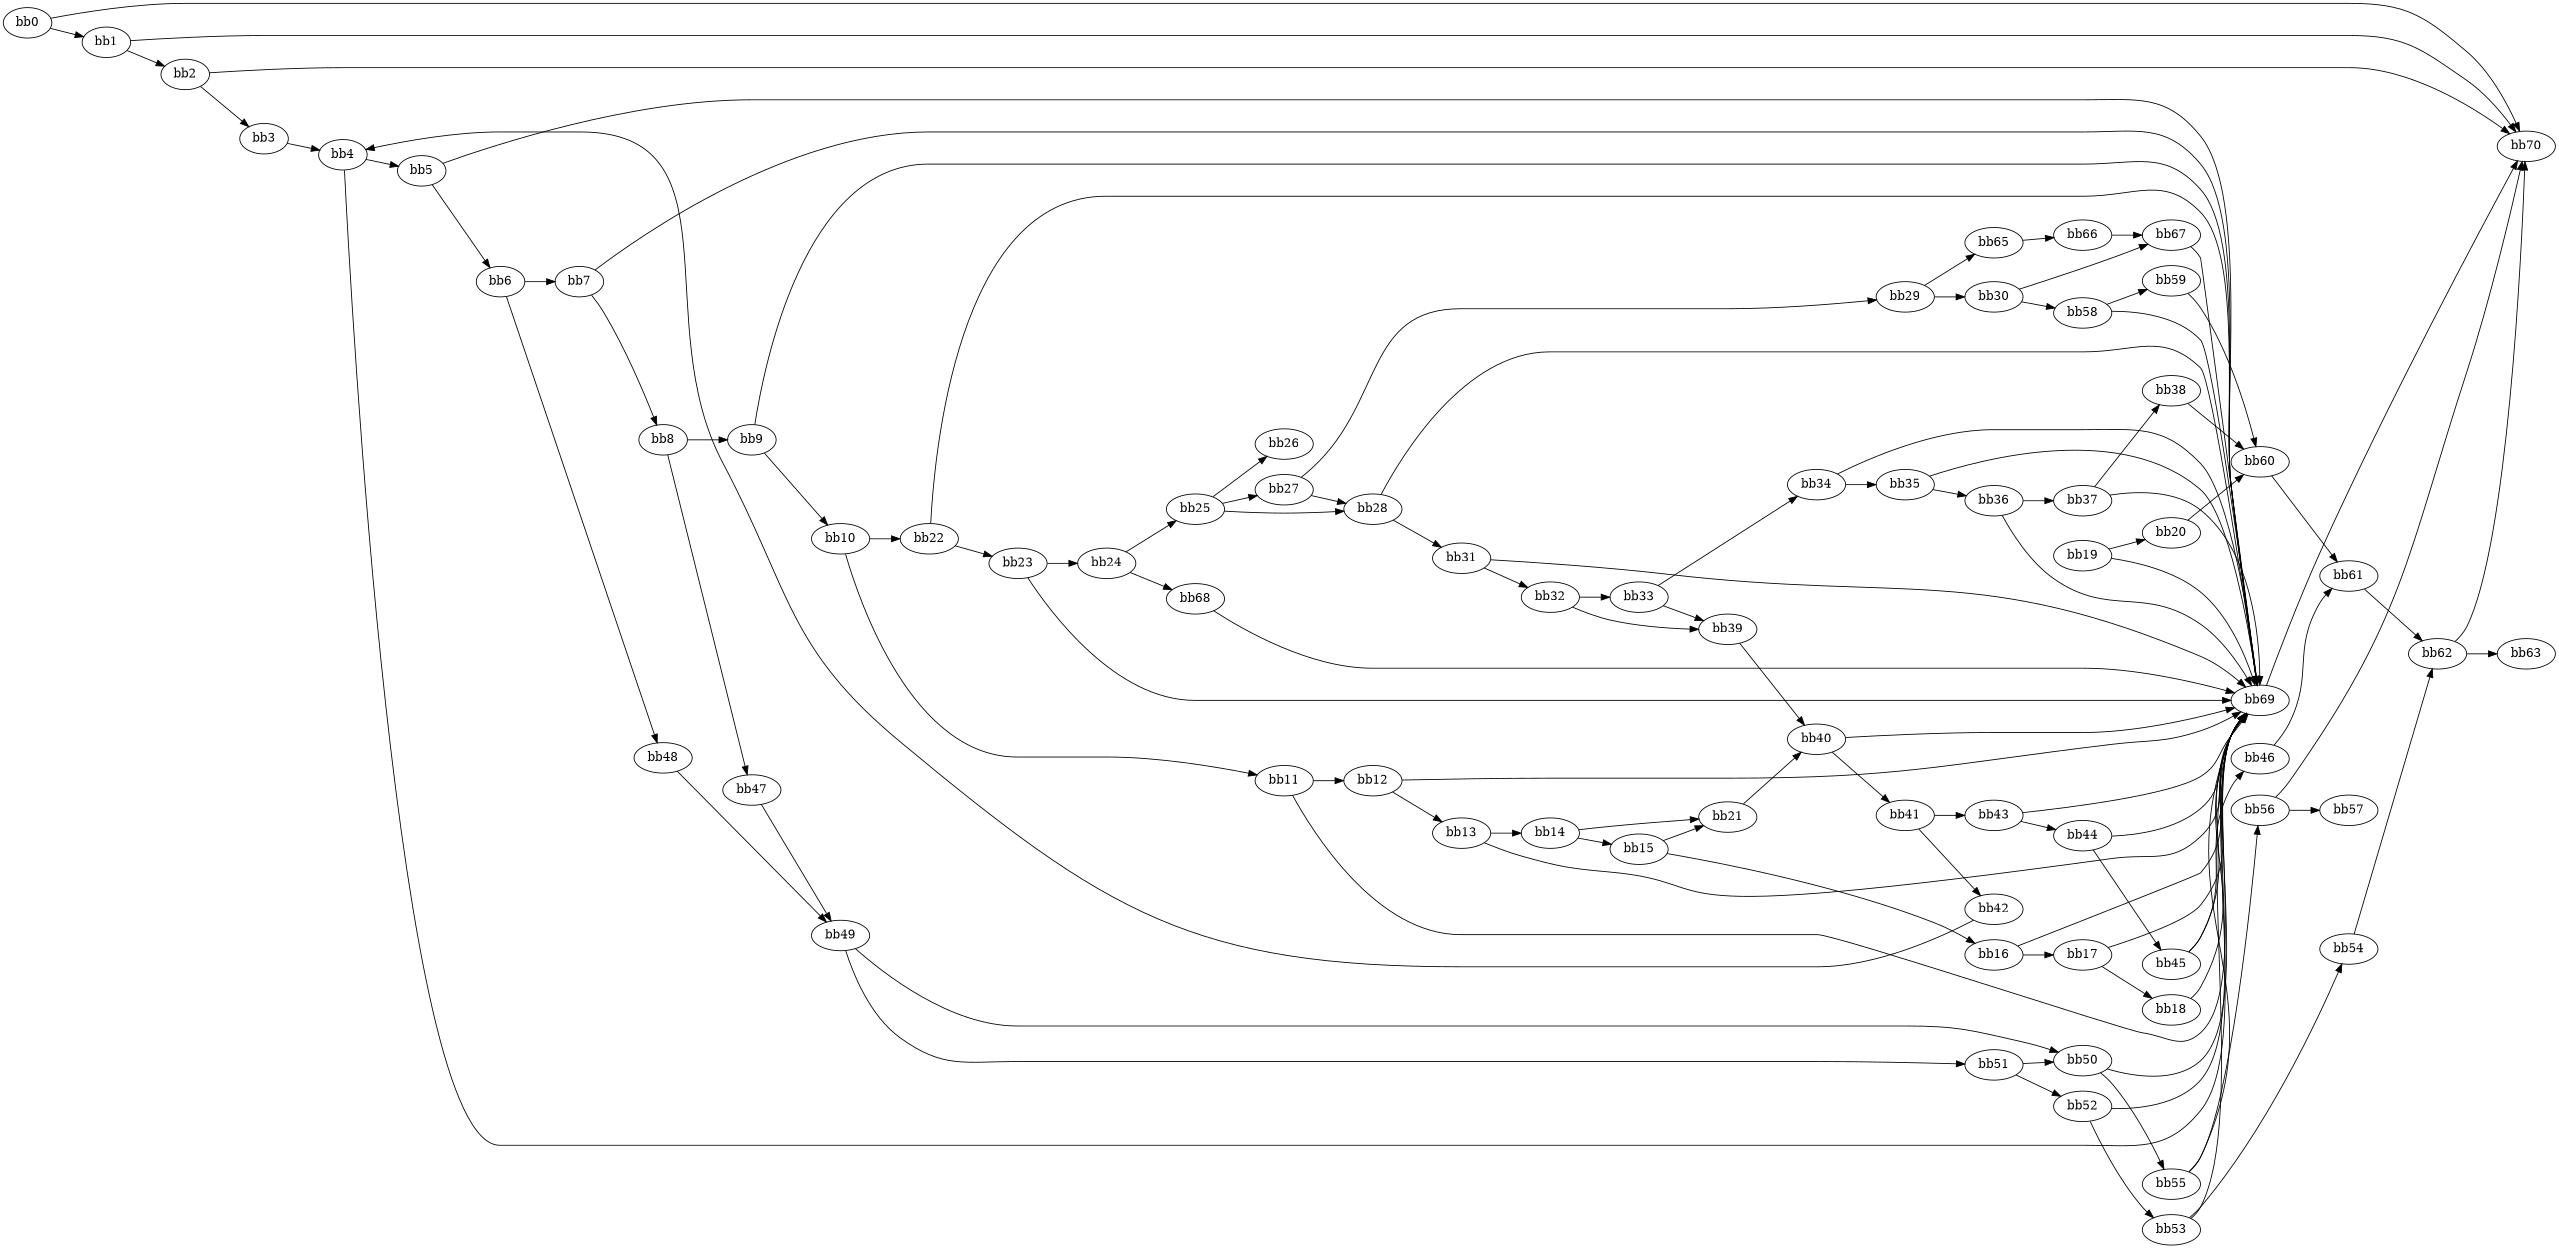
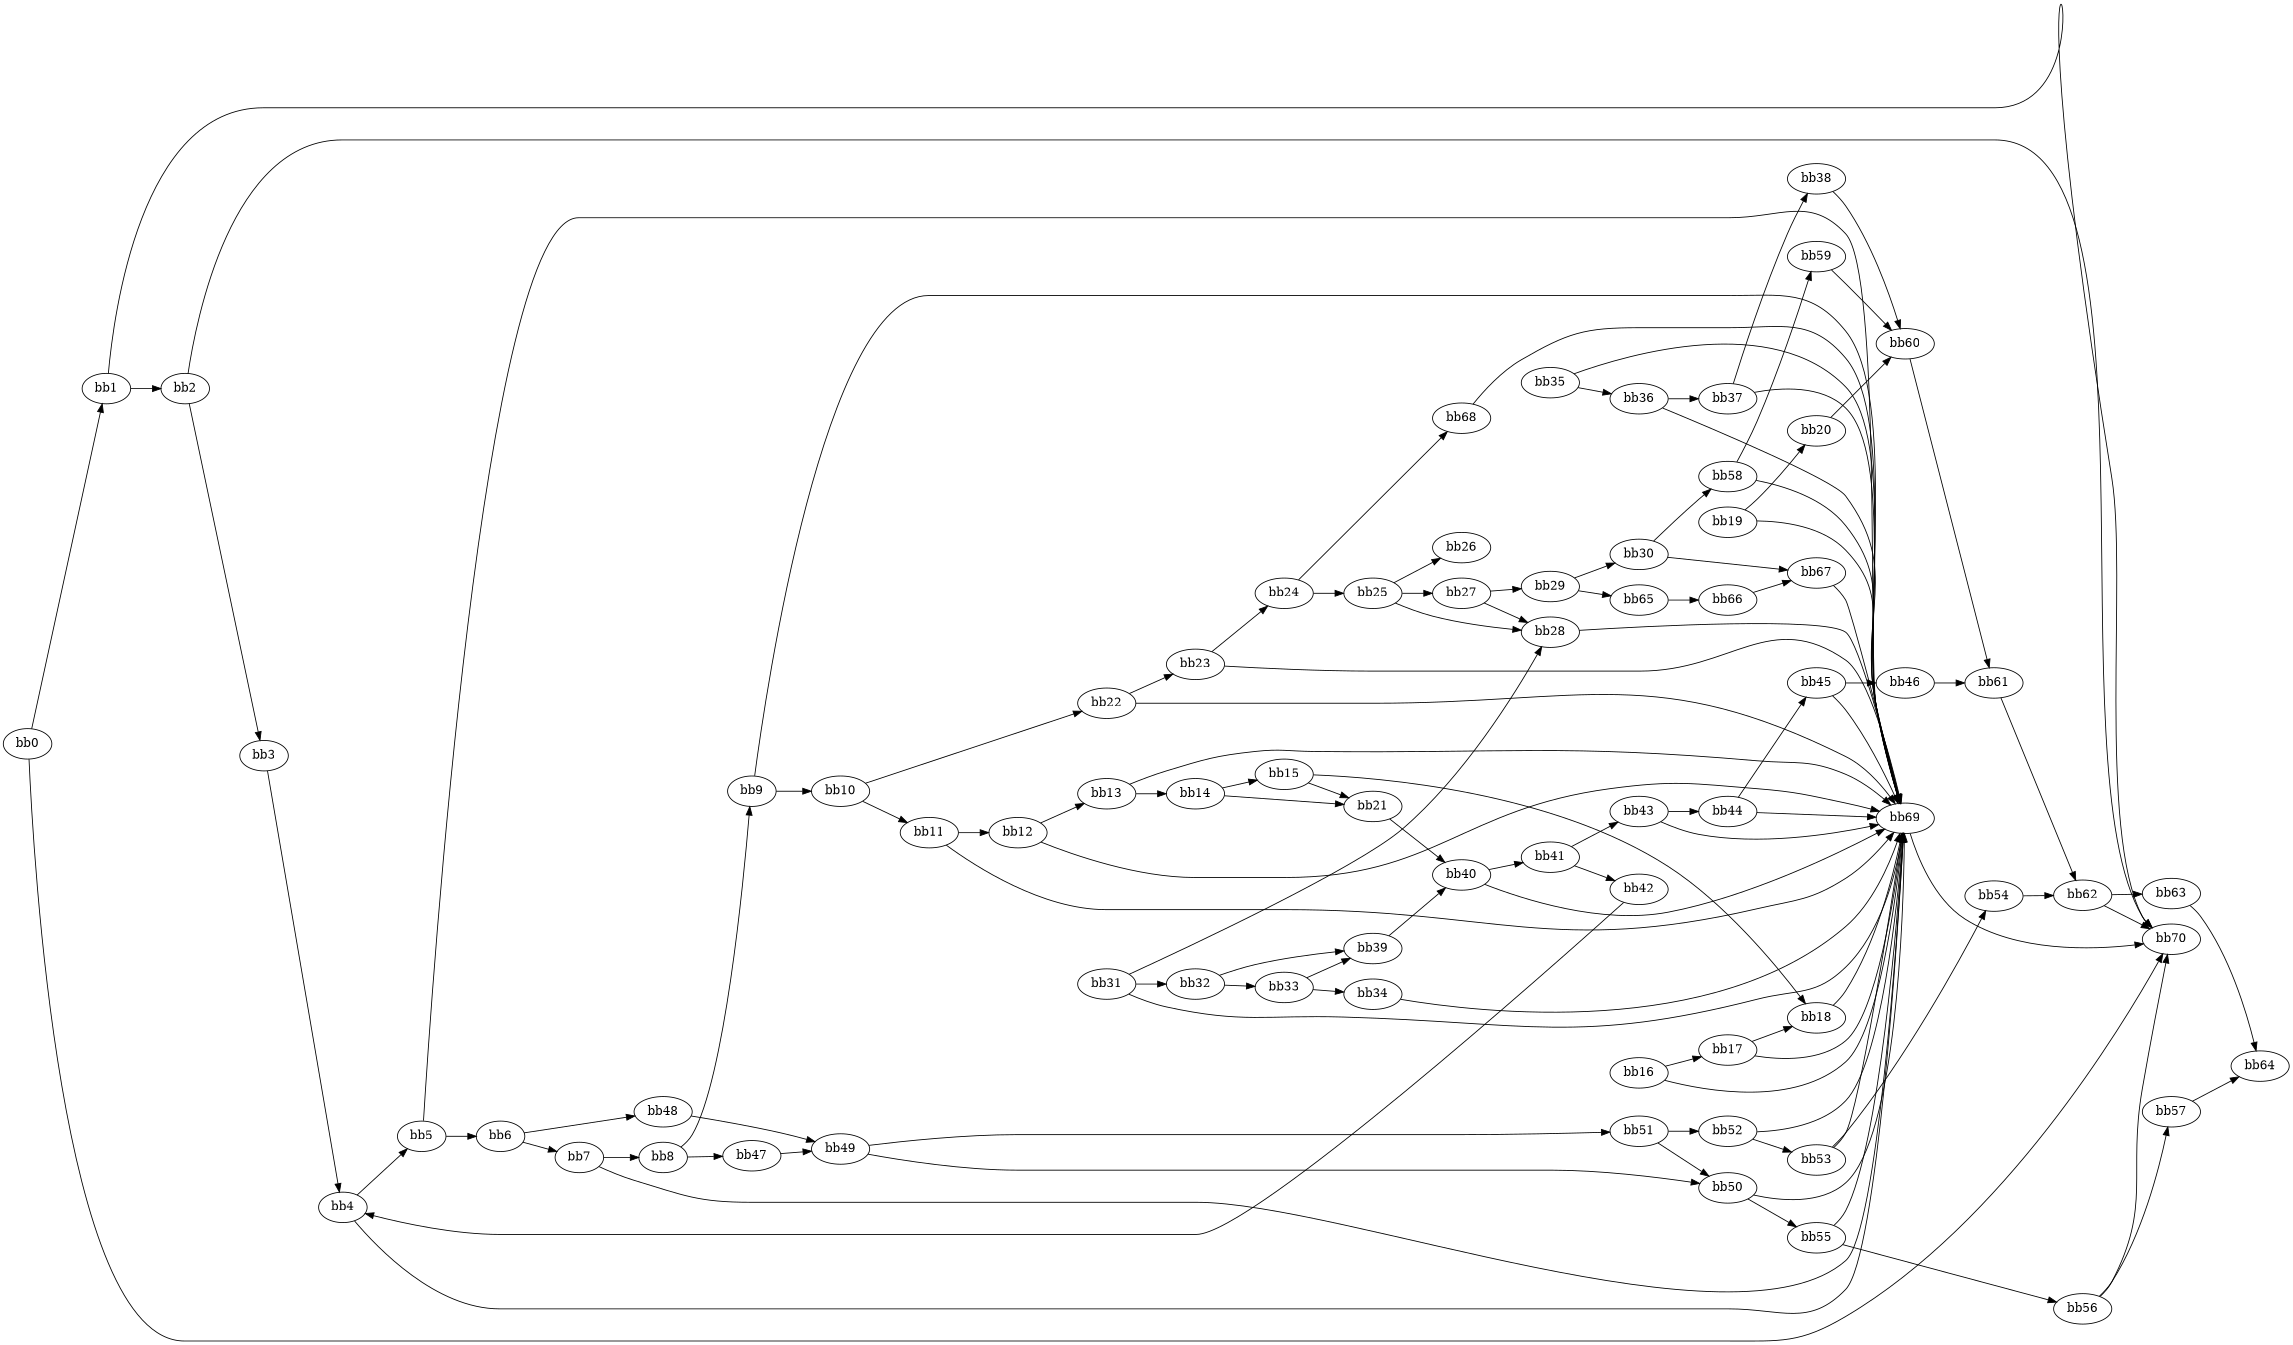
edge "bb34" -> "bb35": removed
edge "bb28" -> "bb31": reversed
edge "bb15" -> "bb16": now "bb15" -> "bb18"
node "bb64": added
